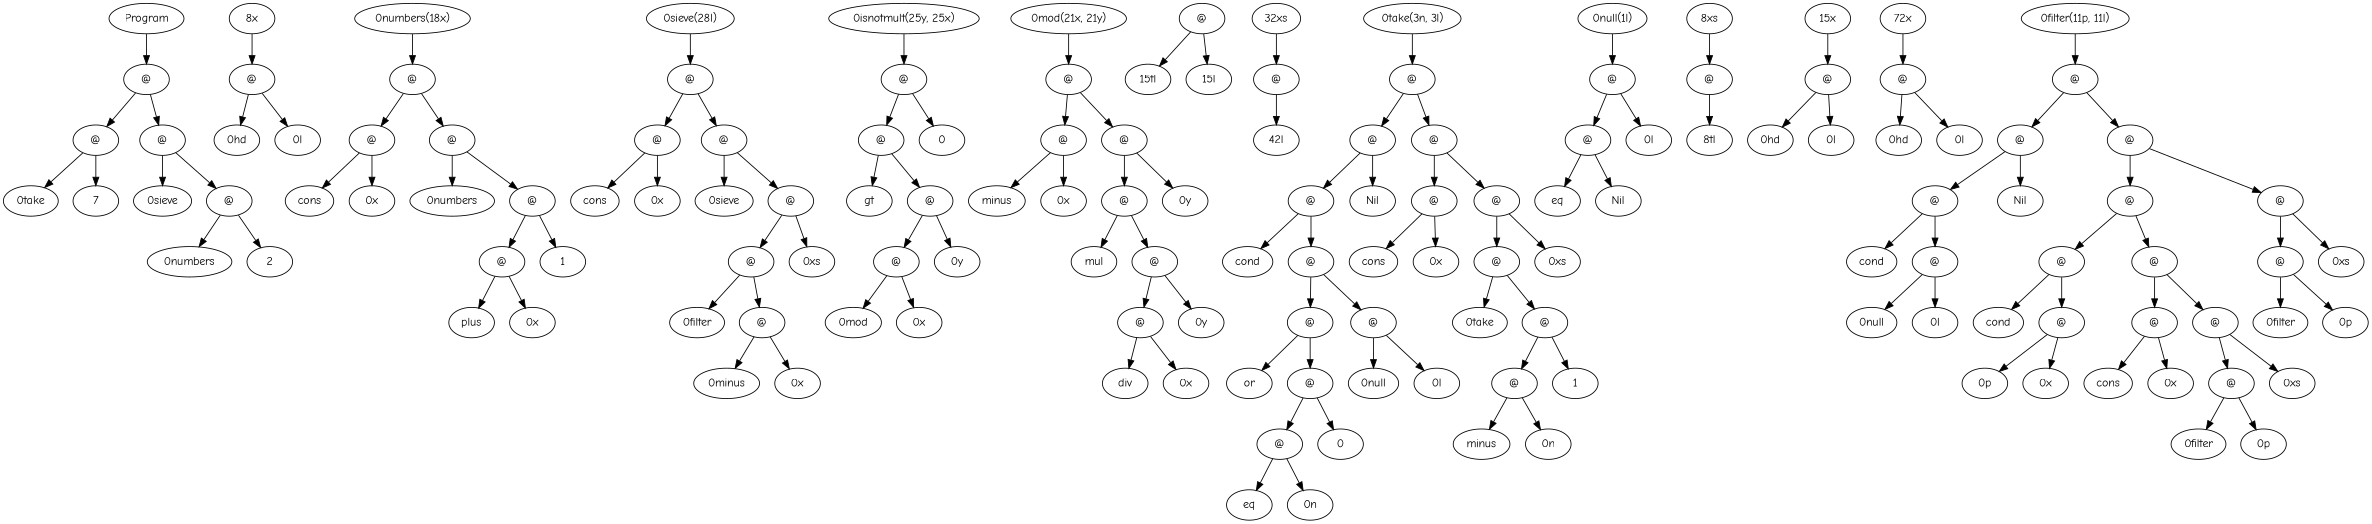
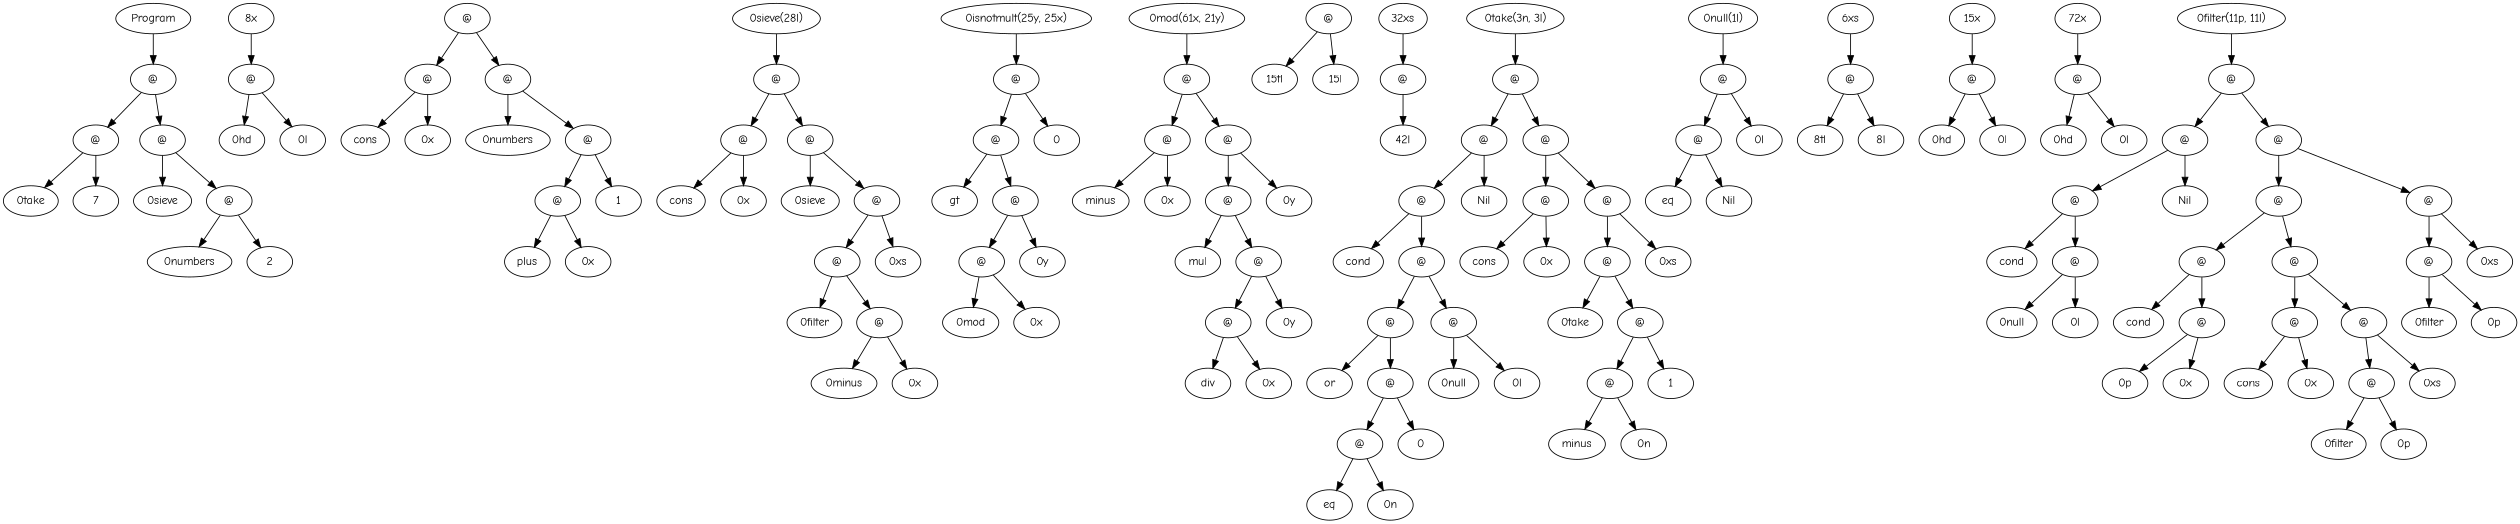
node "0numbers(18x)": removed
node "0mod(21x, 21y)": label "0mod(21x, 21y)" -> "0mod(61x, 21y)"
node "8xs": label "8xs" -> "6xs"
node "8l": added
